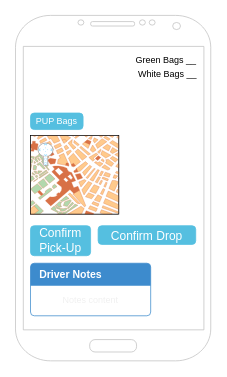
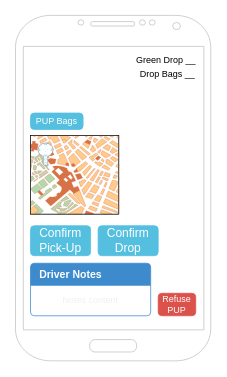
node "Green Bags __": label "Green Bags __" -> "Green Drop __"
node "White Bags __": label "White Bags __" -> "Drop Bags __"
node "Confirm Drop": size 98x19 -> 60x30
node "Refuse PUP": added
